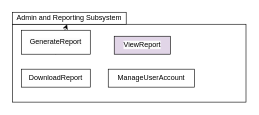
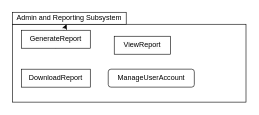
node "GenerateReport": size 69x24 -> 69x18
node "ViewReport": fillcolor #e1d5e7 -> #ffffff
node "ManageUserAccount": shape rectangle -> rounded rectangle
